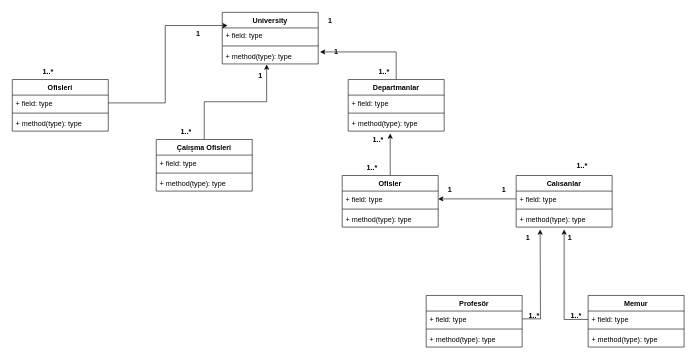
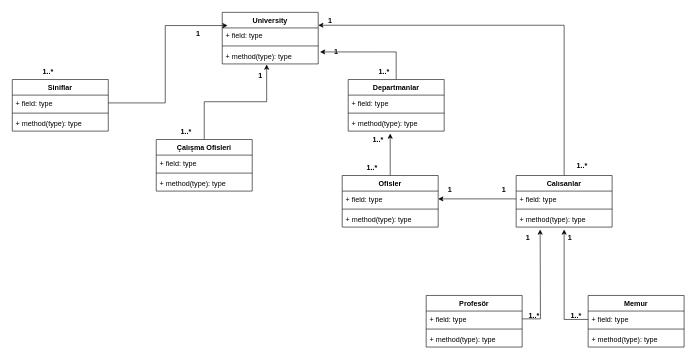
edge "Calısanlar" -> "University": added
node "Ofisleri": label "Ofisleri" -> "Siniflar"
